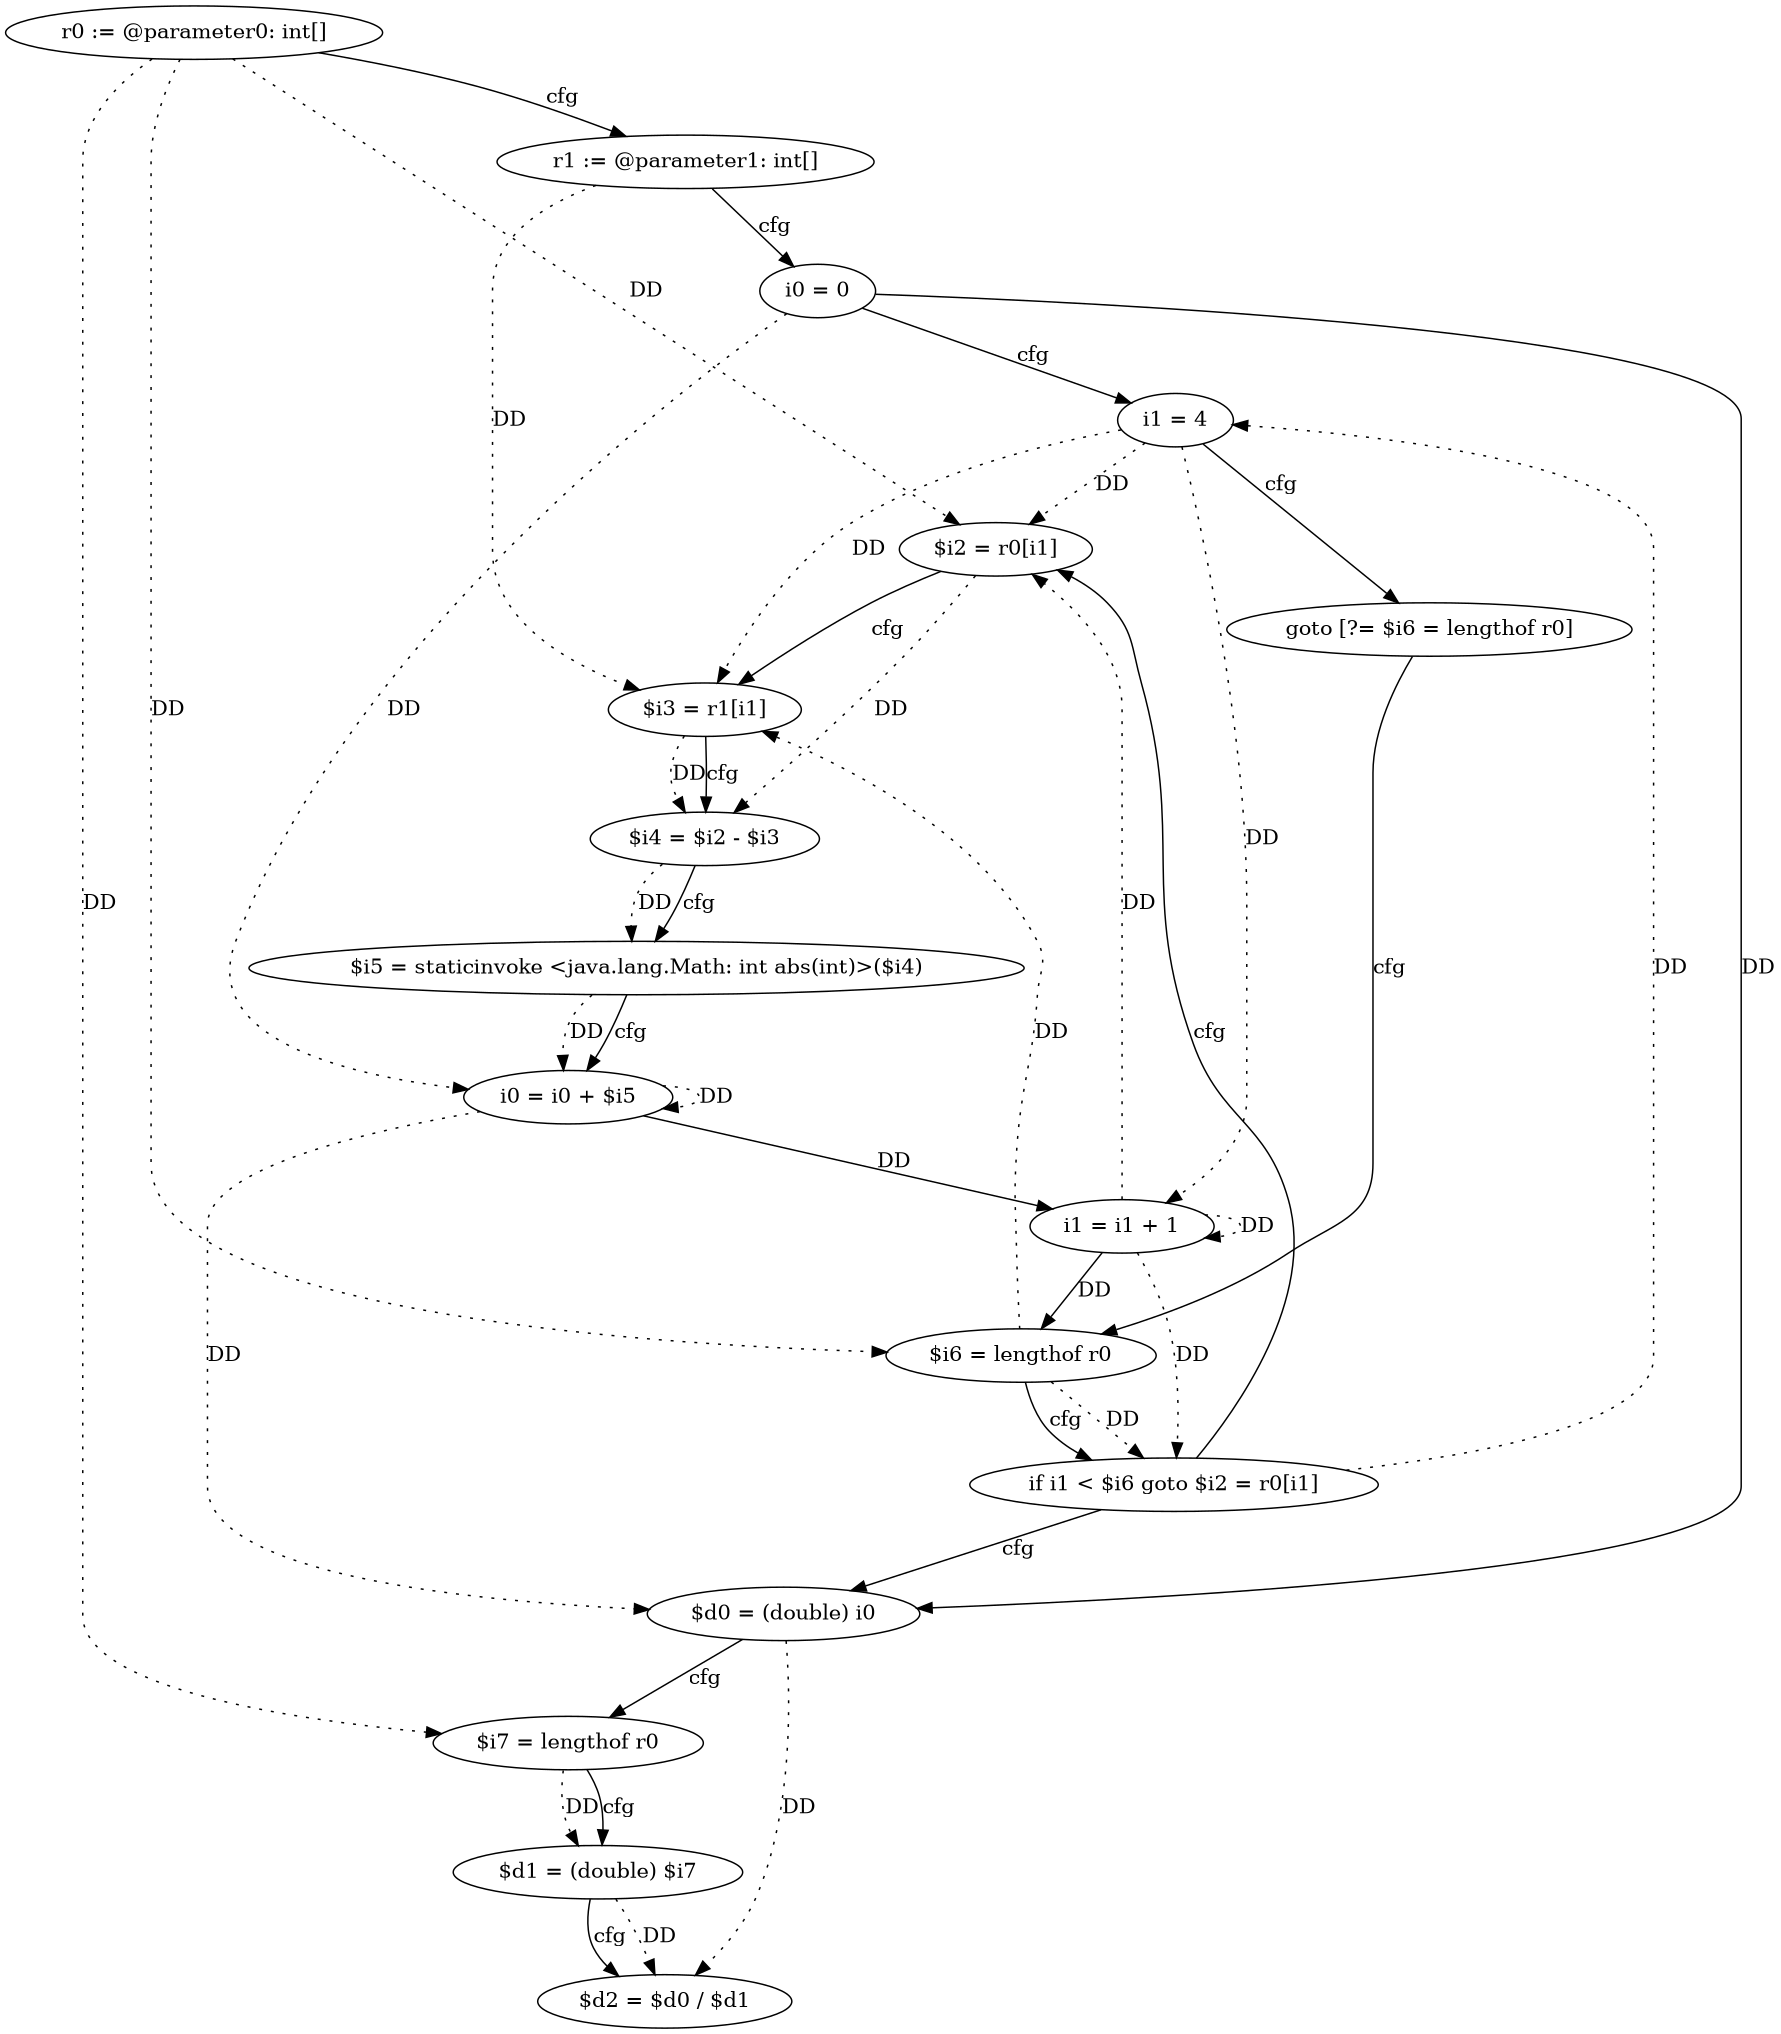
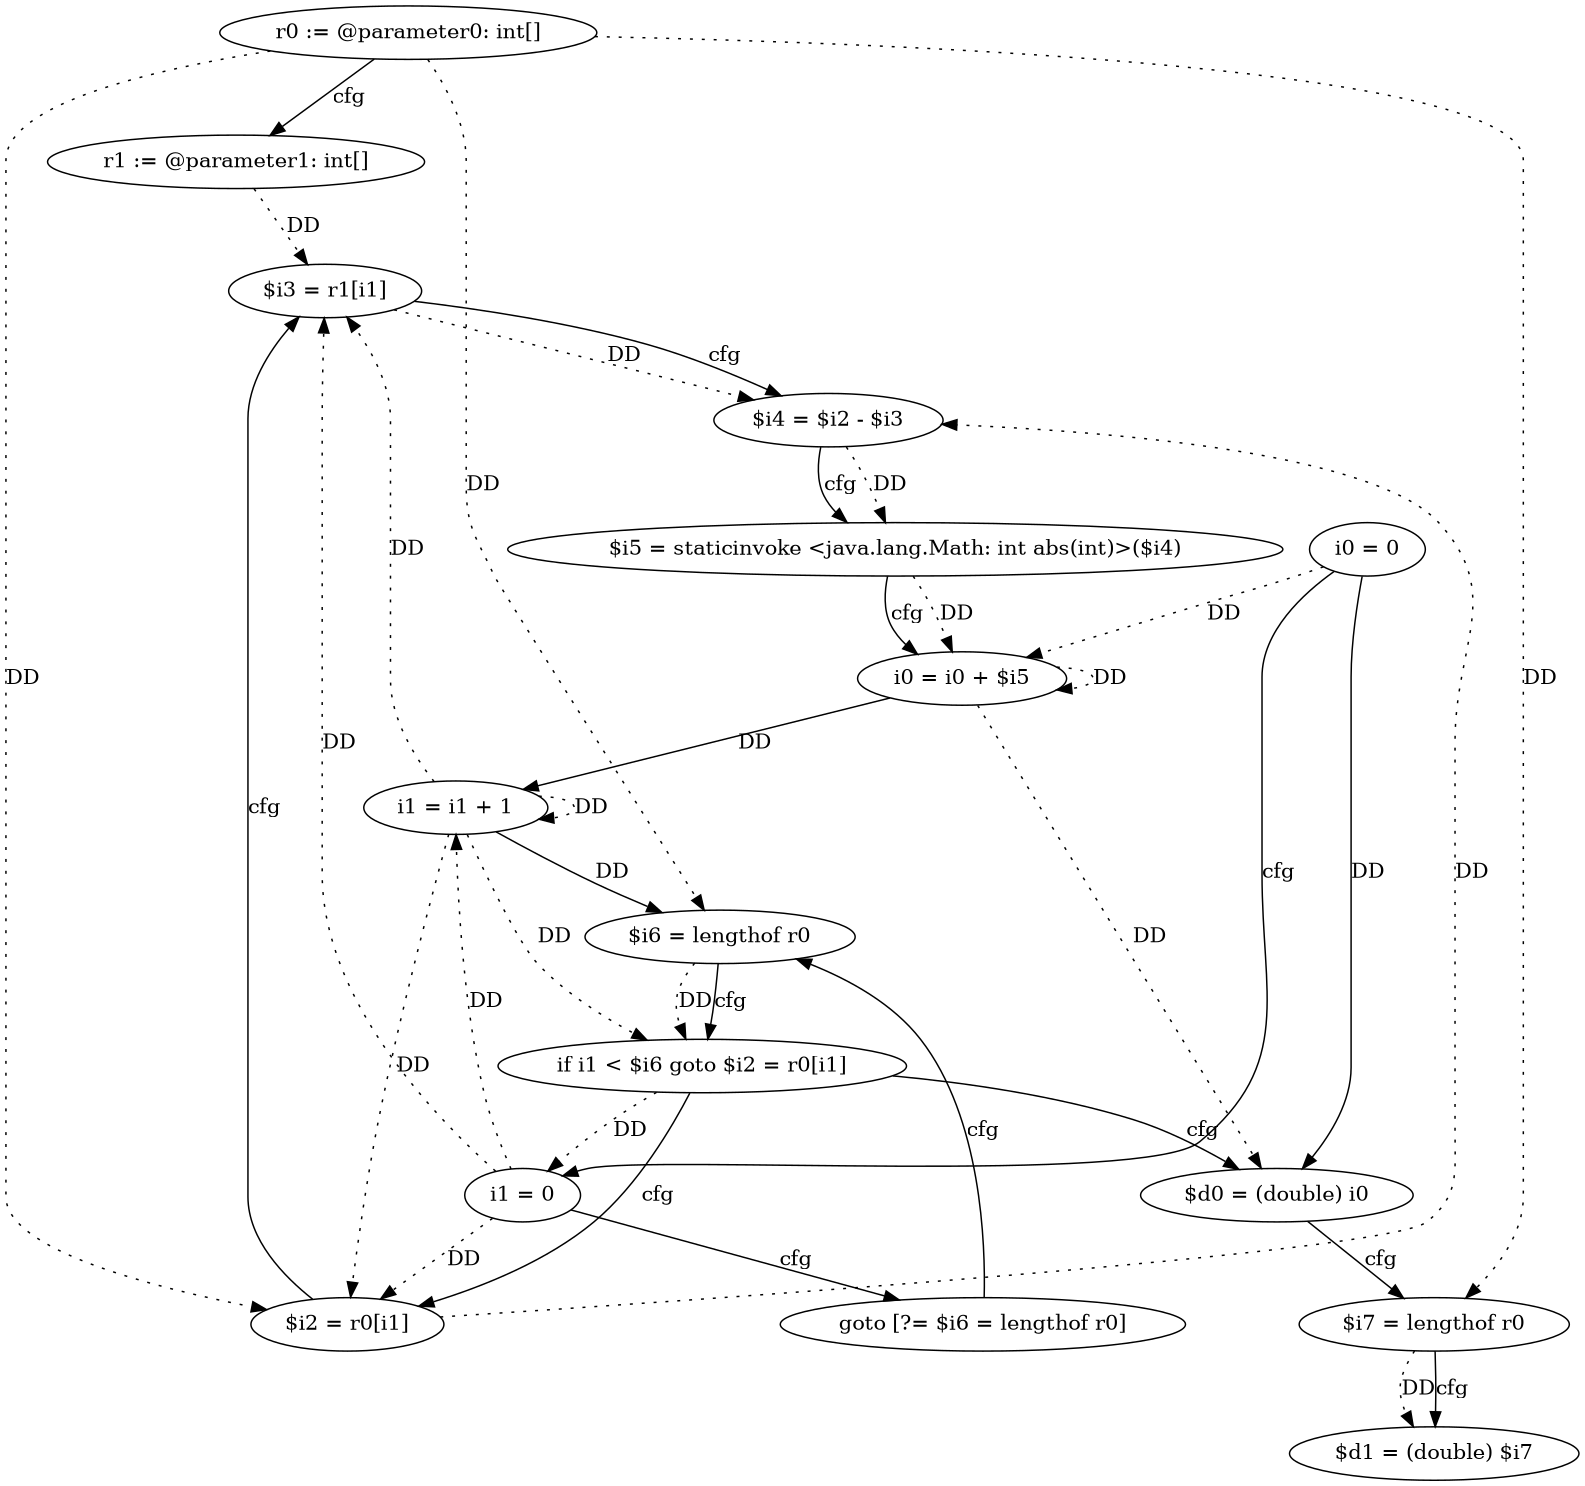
edge "r1 := @parameter1: int[]" -> "i0 = 0": removed, label "cfg"
node "i1 = 4": label "i1 = 4" -> "i1 = 0"
edge "$i6 = lengthof r0" -> "$i3 = r1[i1]": now "i1 = i1 + 1" -> "$i3 = r1[i1]"
node "$d2 = $d0 / $d1": removed
